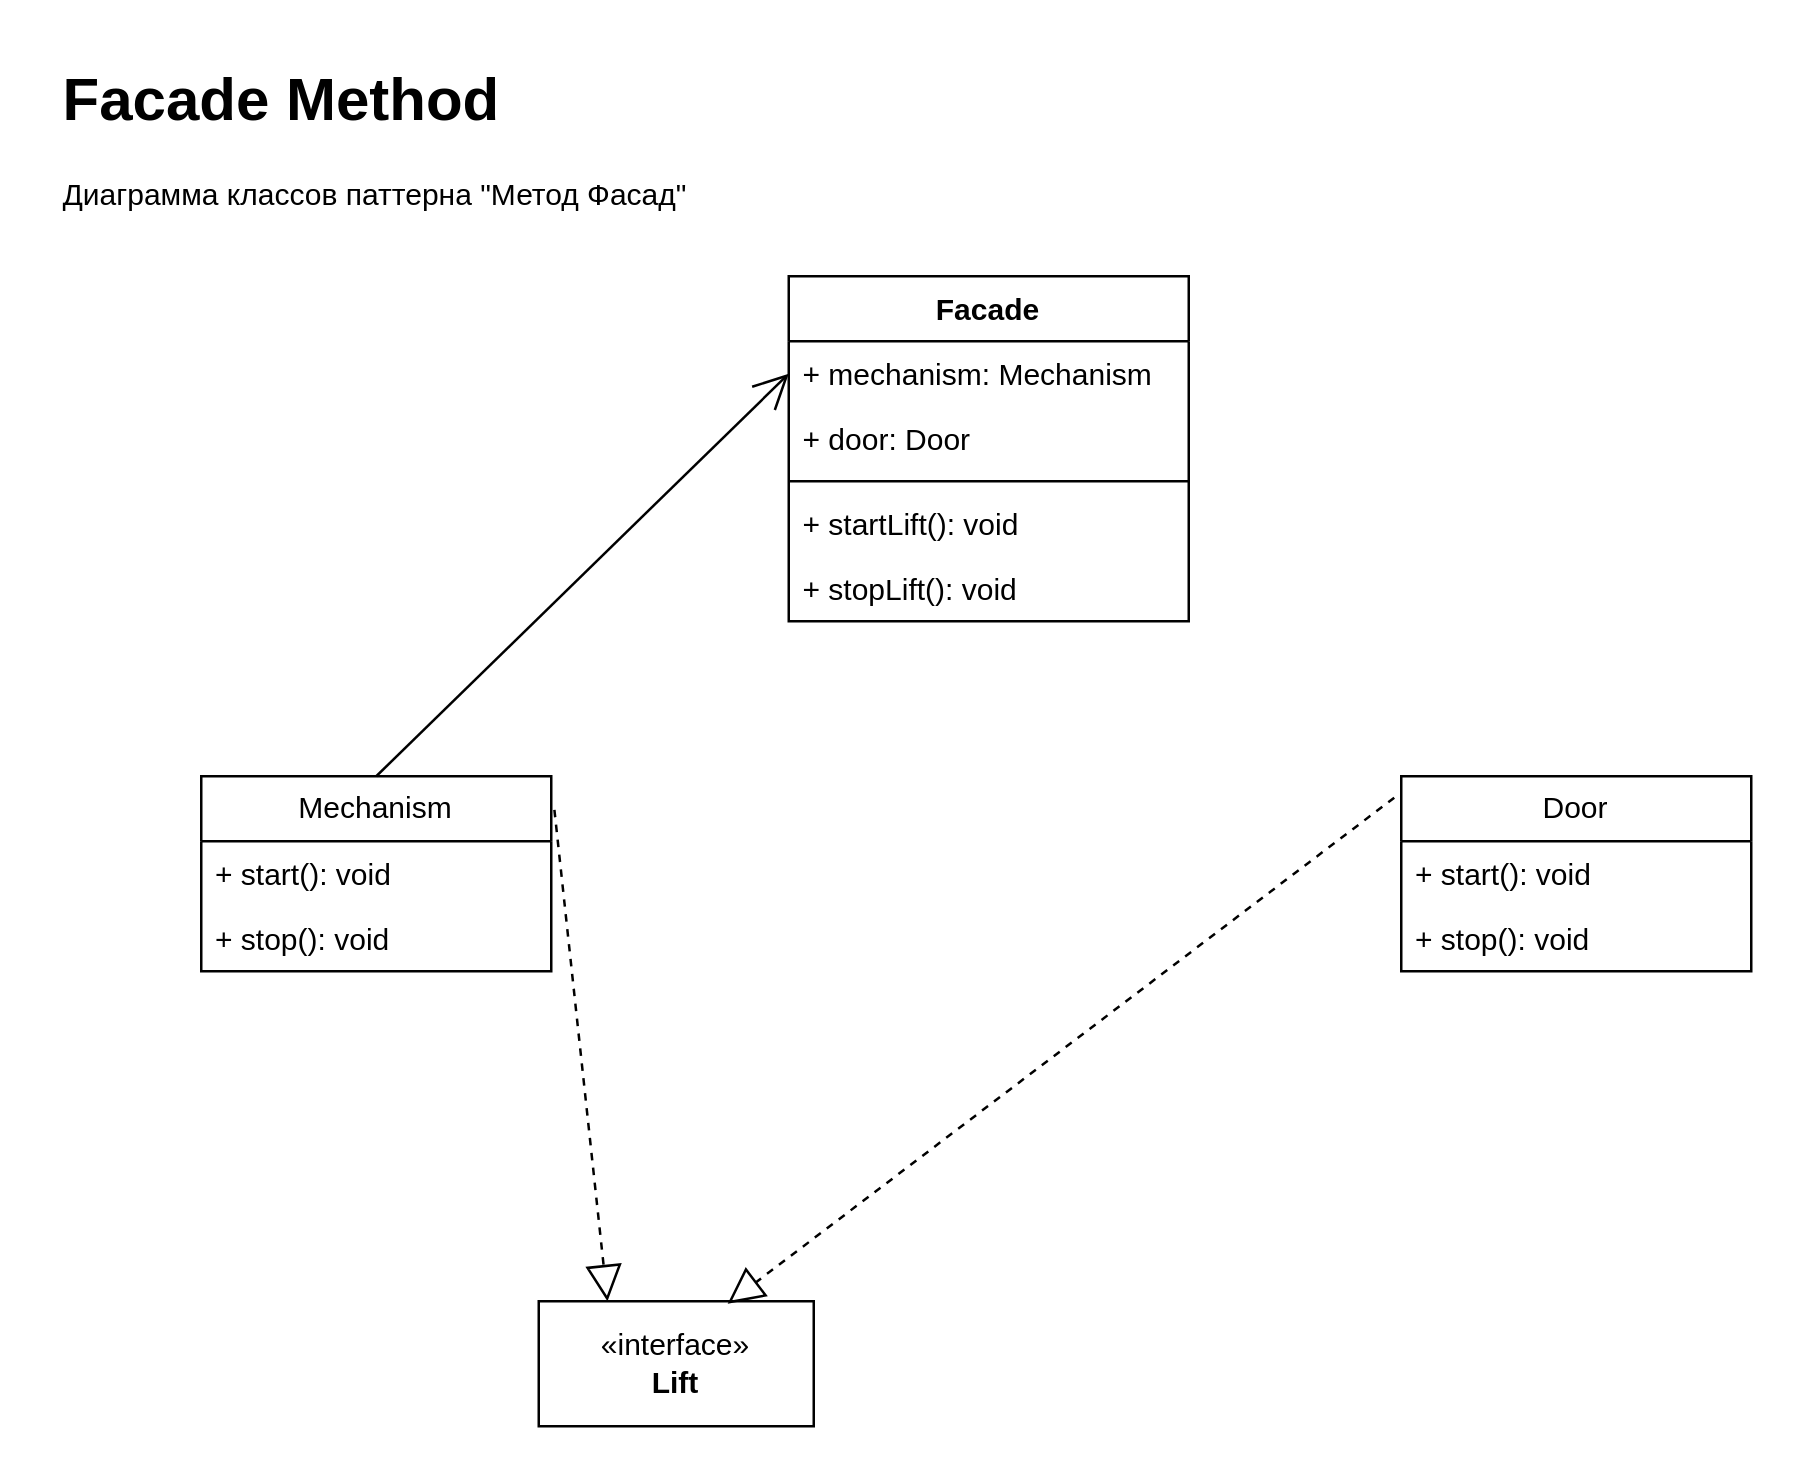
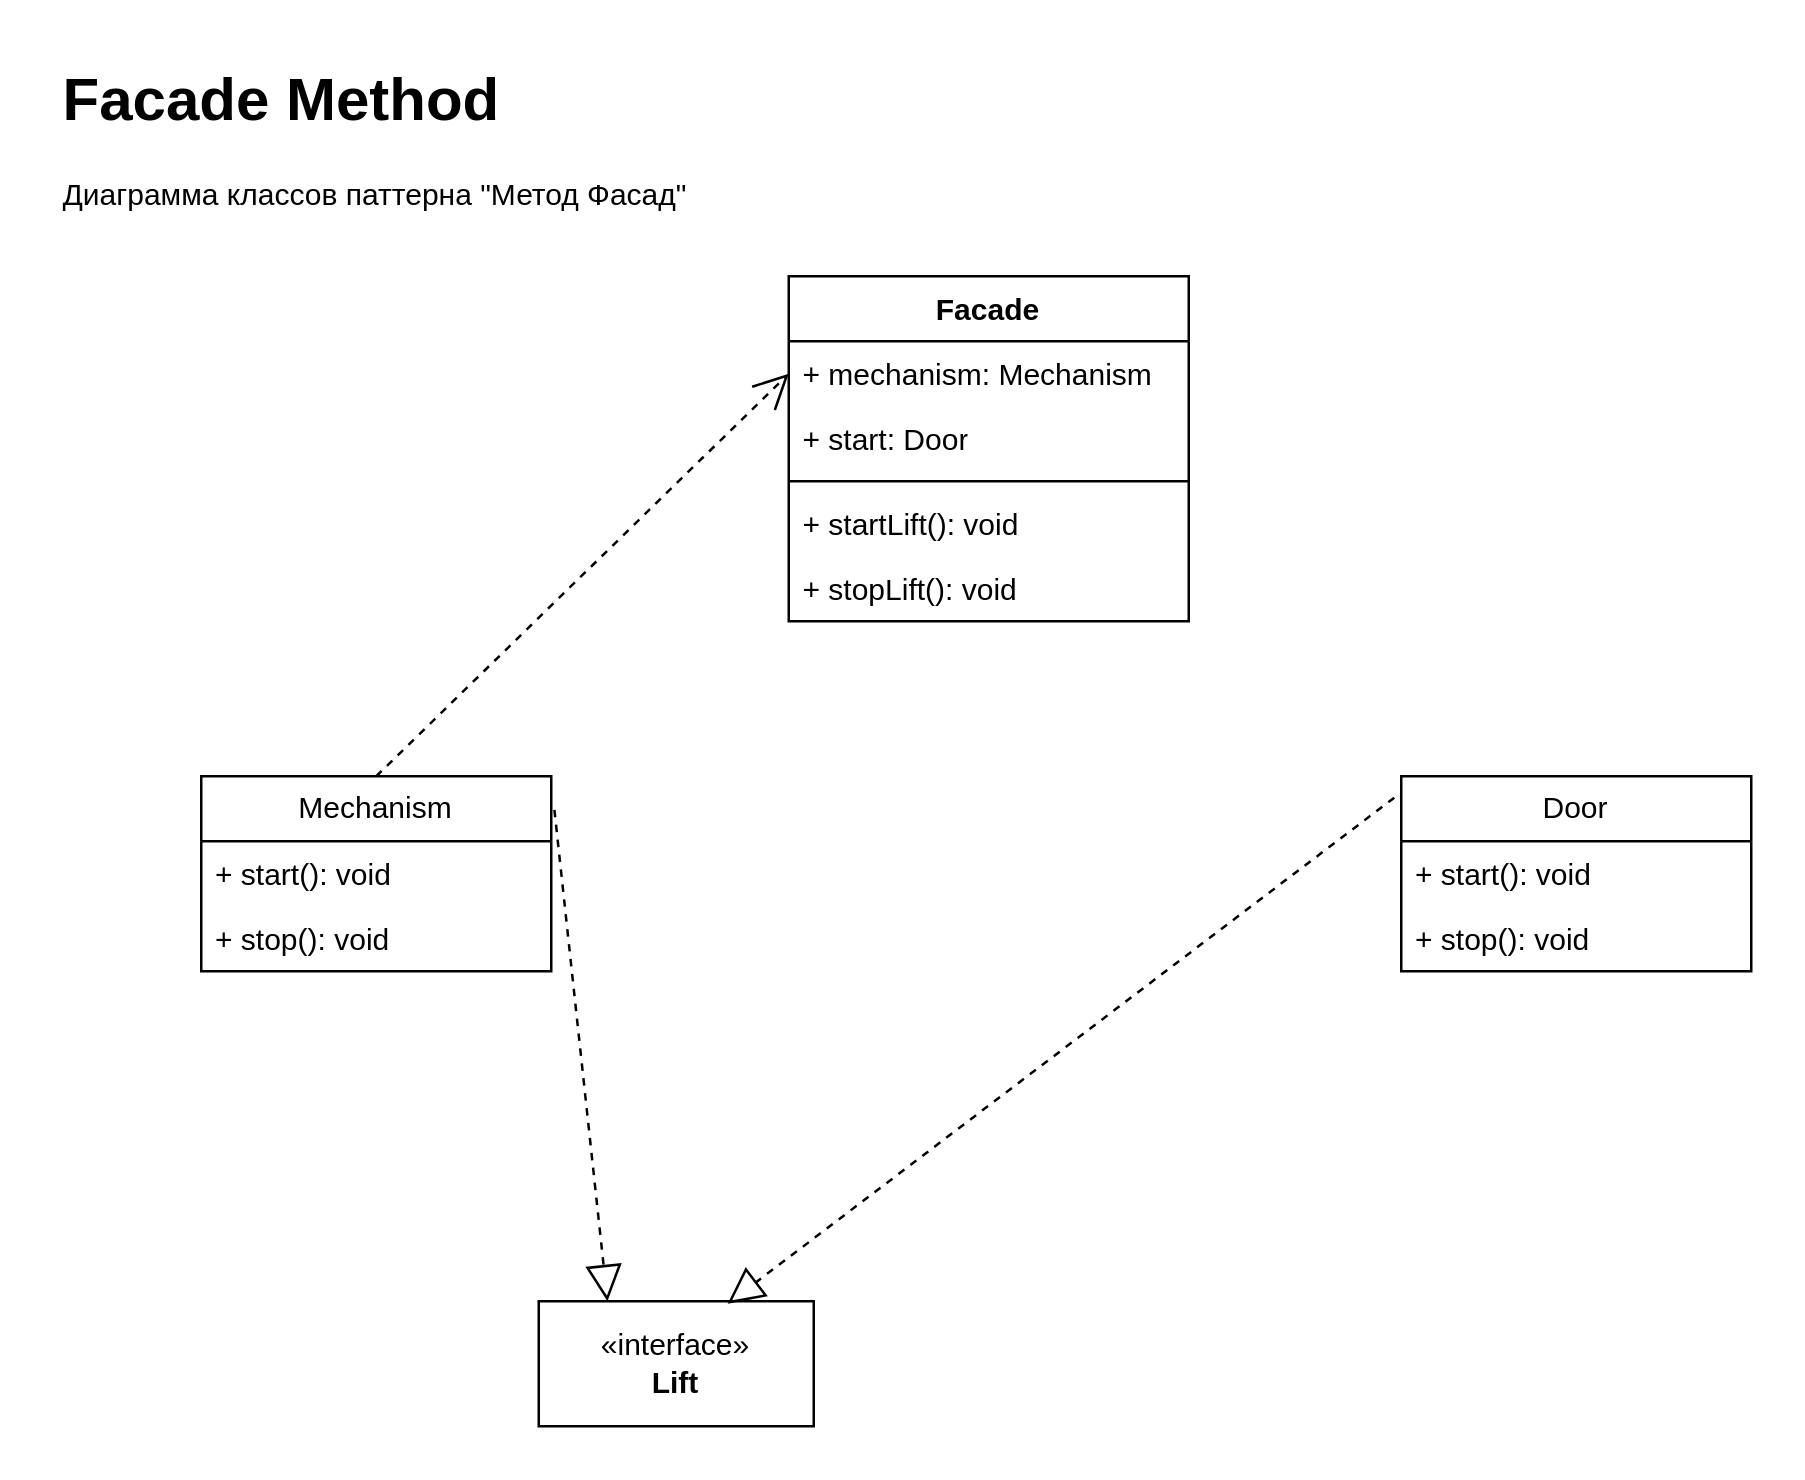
node "+ door: Door": label "+ door: Door" -> "+ start: Door"
edge "Mechanism" -> "+ mechanism: Mechanism": style solid -> dashed
